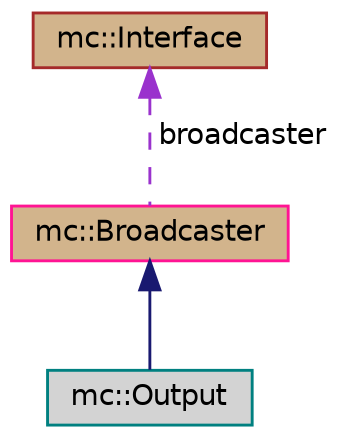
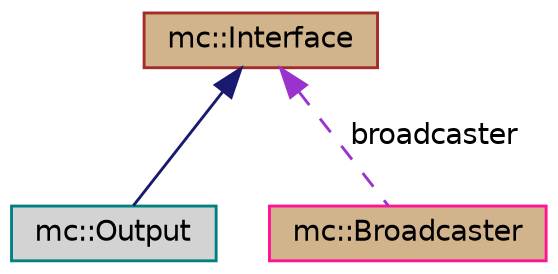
edge "mc::Output" -> "mc::Broadcaster": now "mc::Output" -> "mc::Interface"
